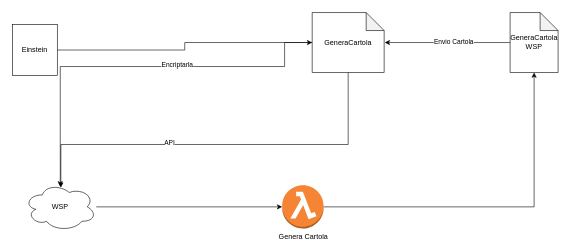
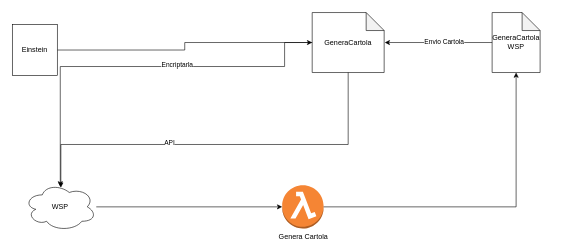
node "GeneraCartola WSP": moved (534, 42) -> (516, 42)
